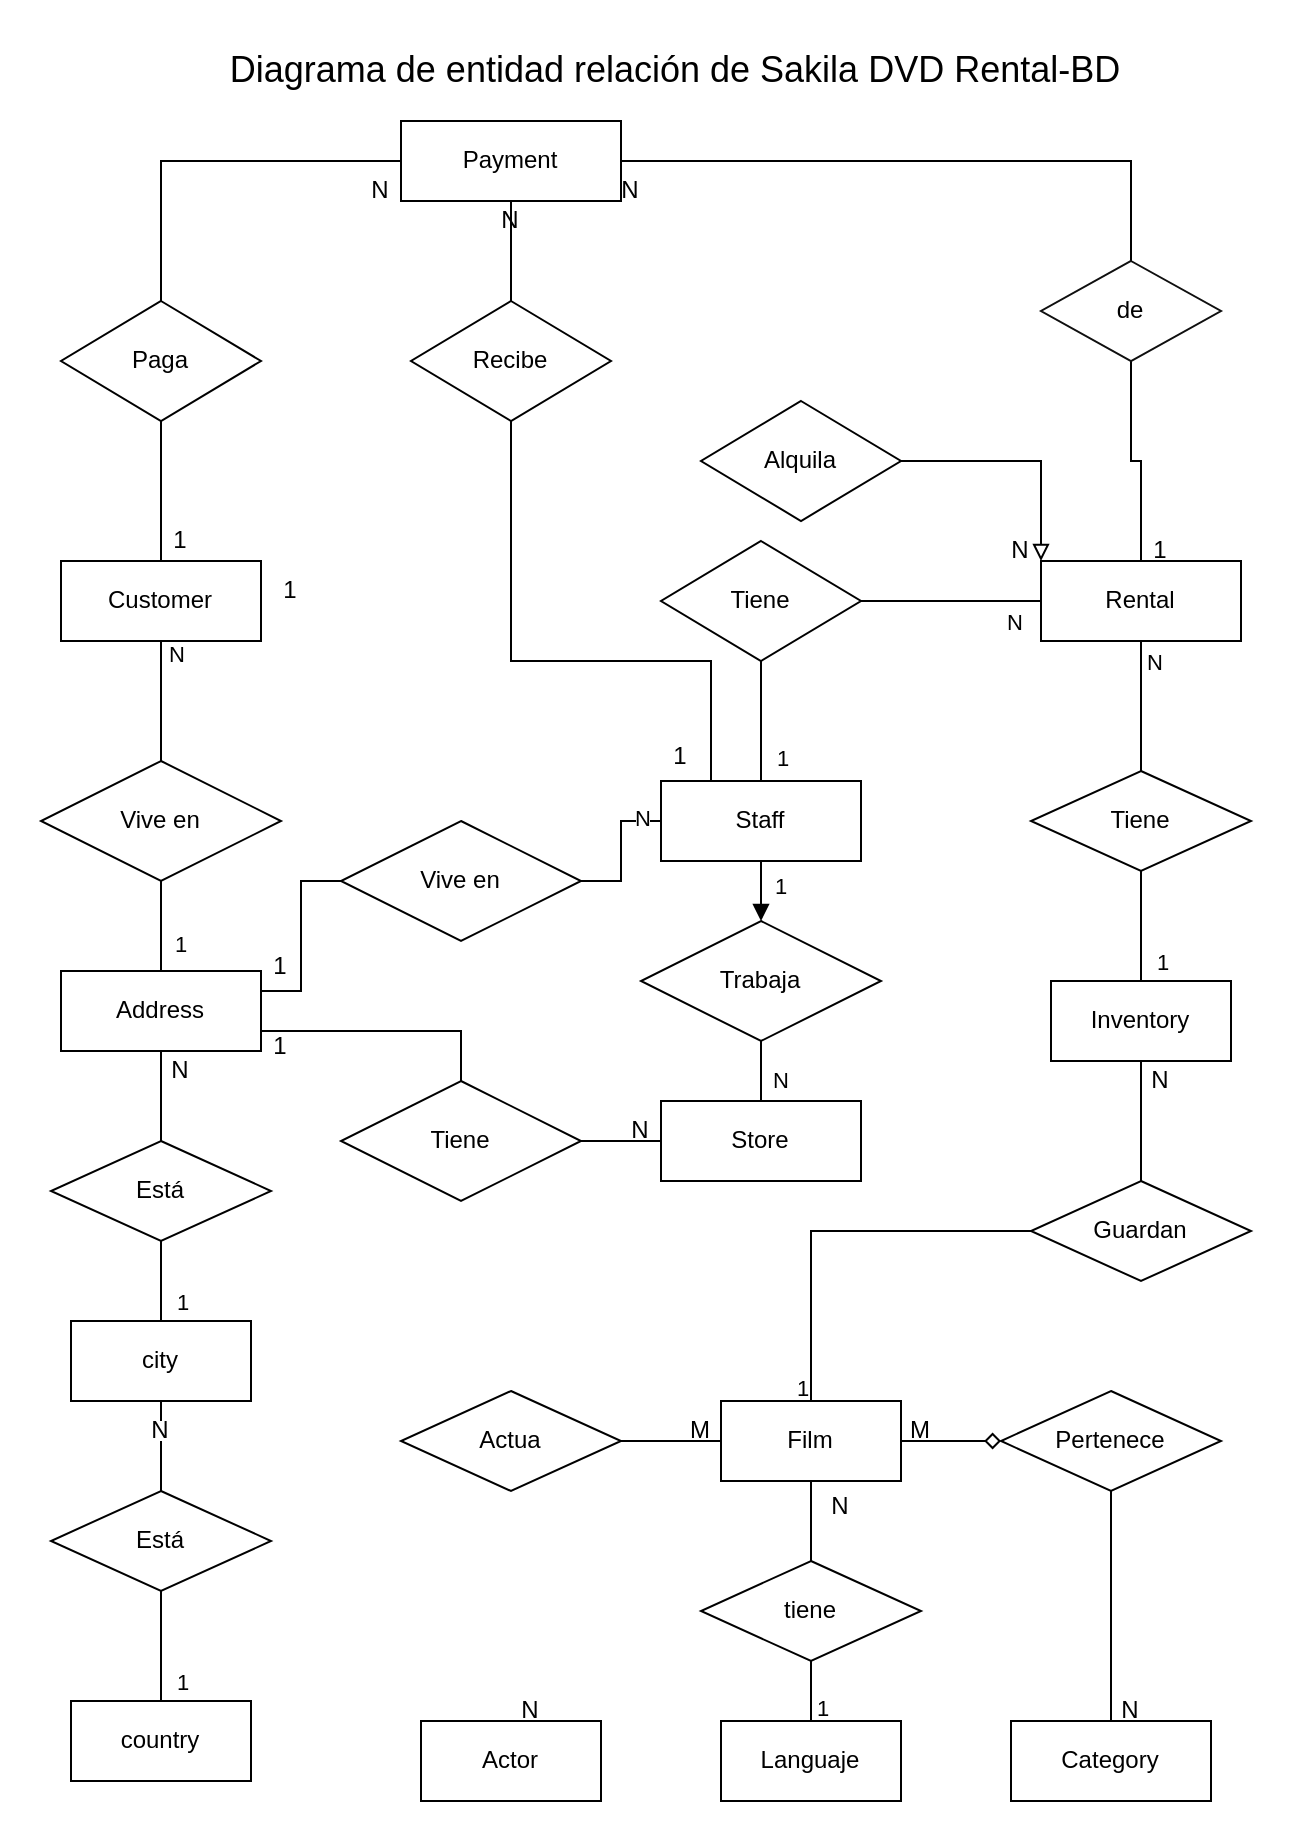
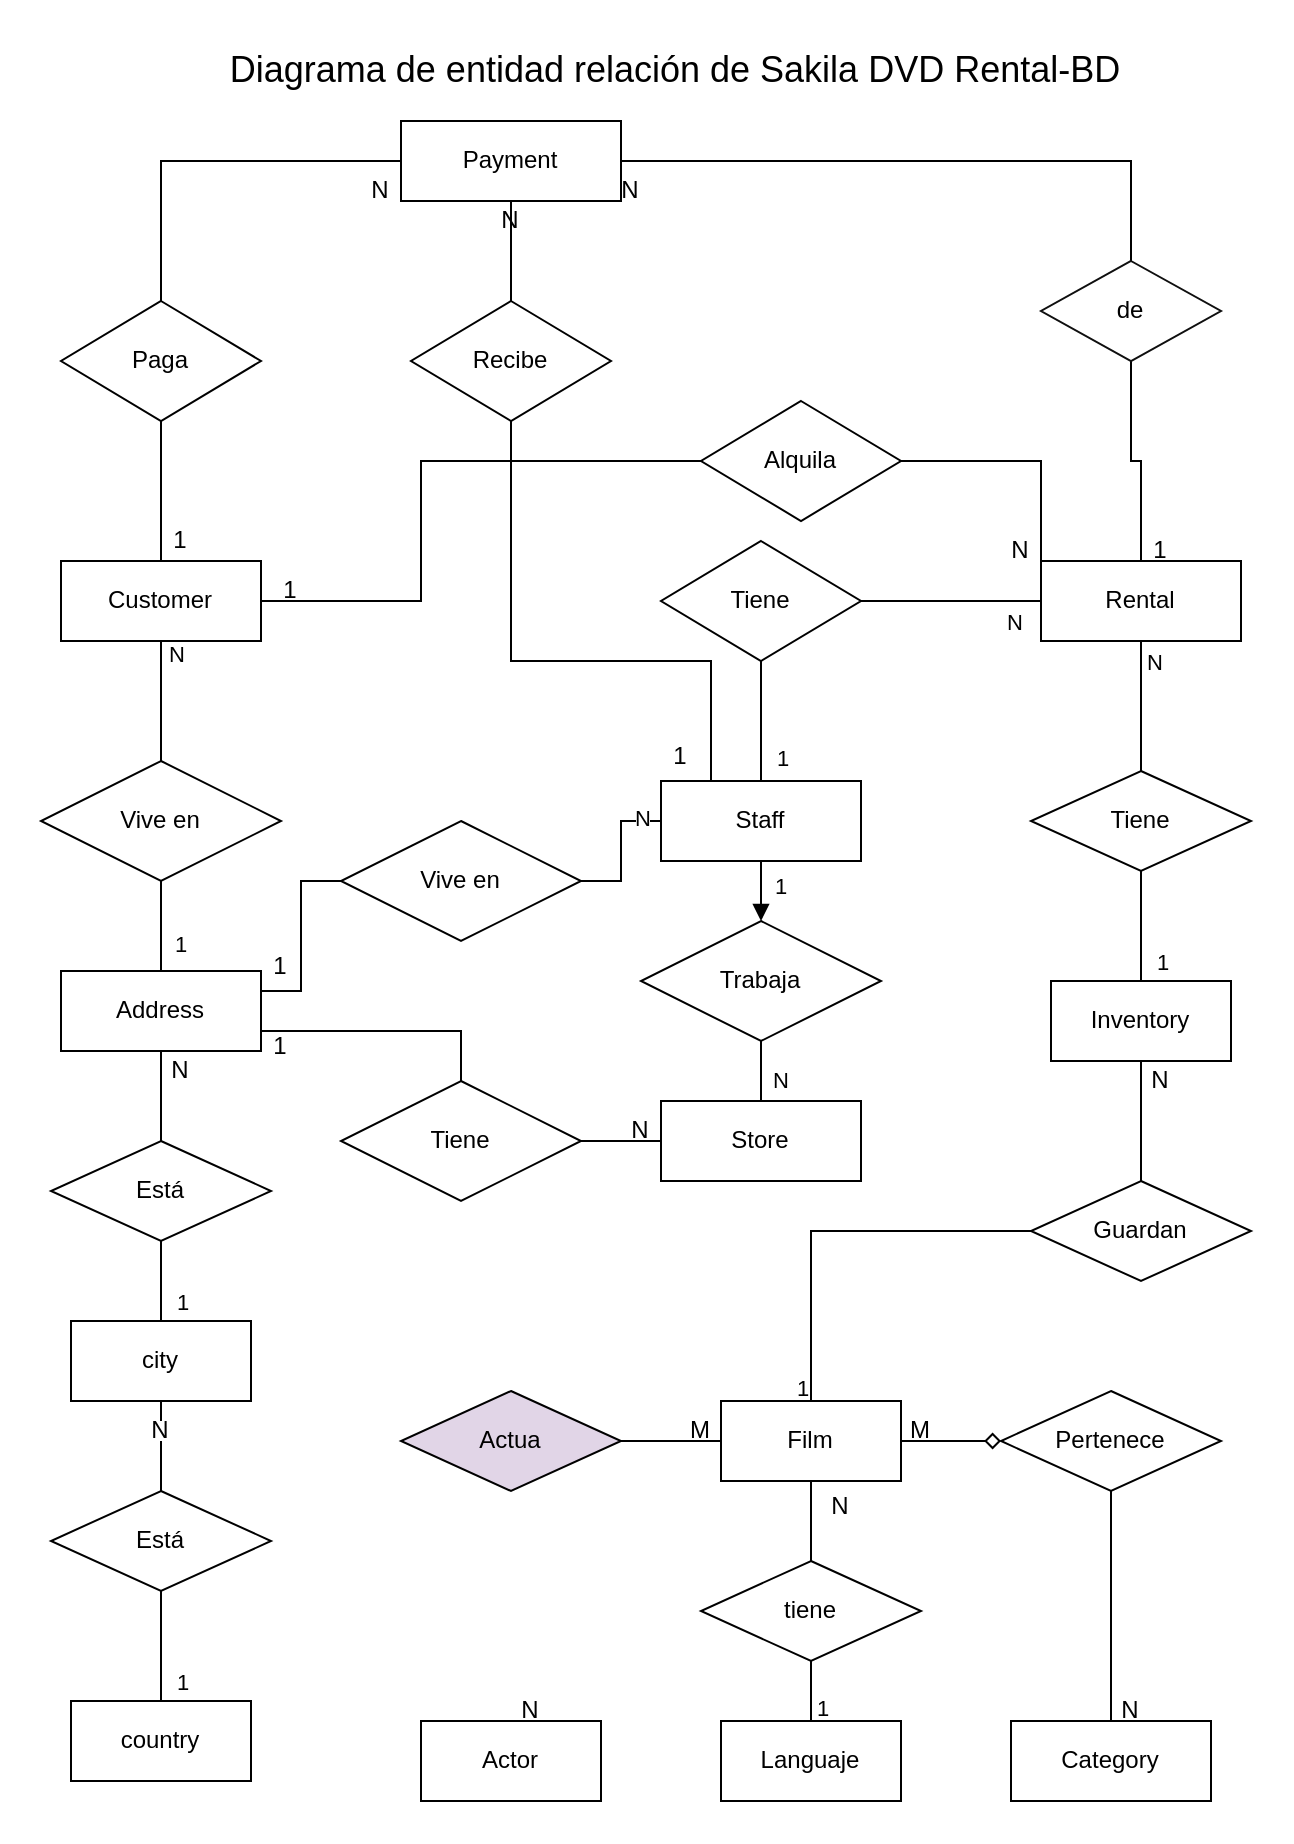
edge "Alquila" -- "Customer": added
edge "Alquila" -> "Rental": arrowhead block -> none
node "Actua": fillcolor #ffffff -> #e1d5e7
